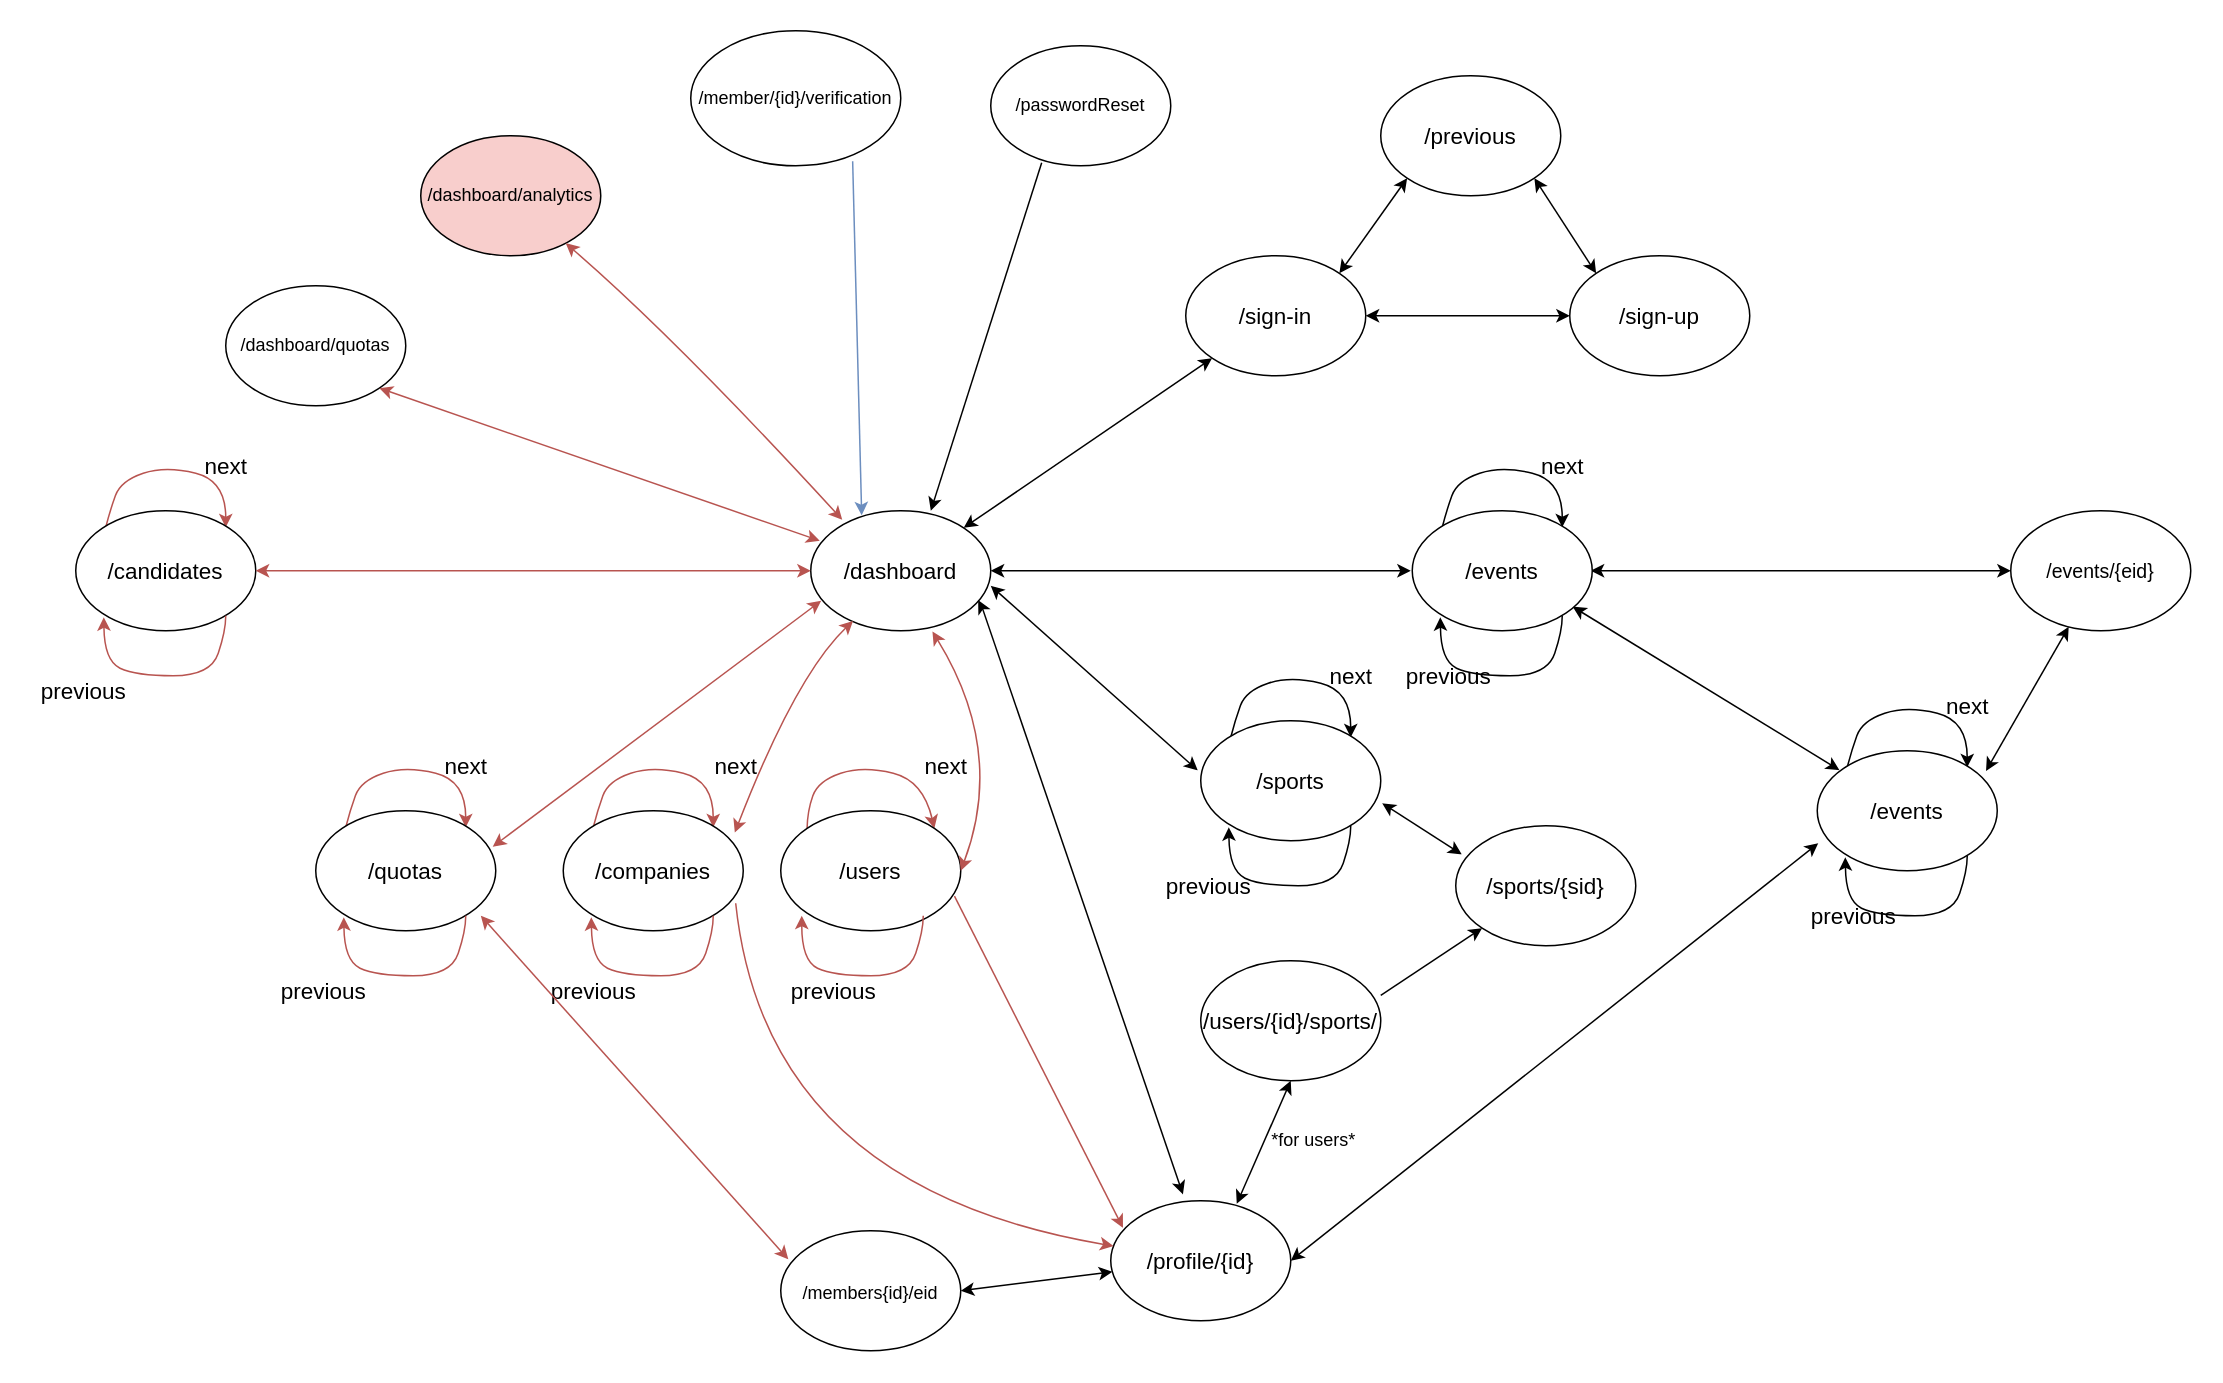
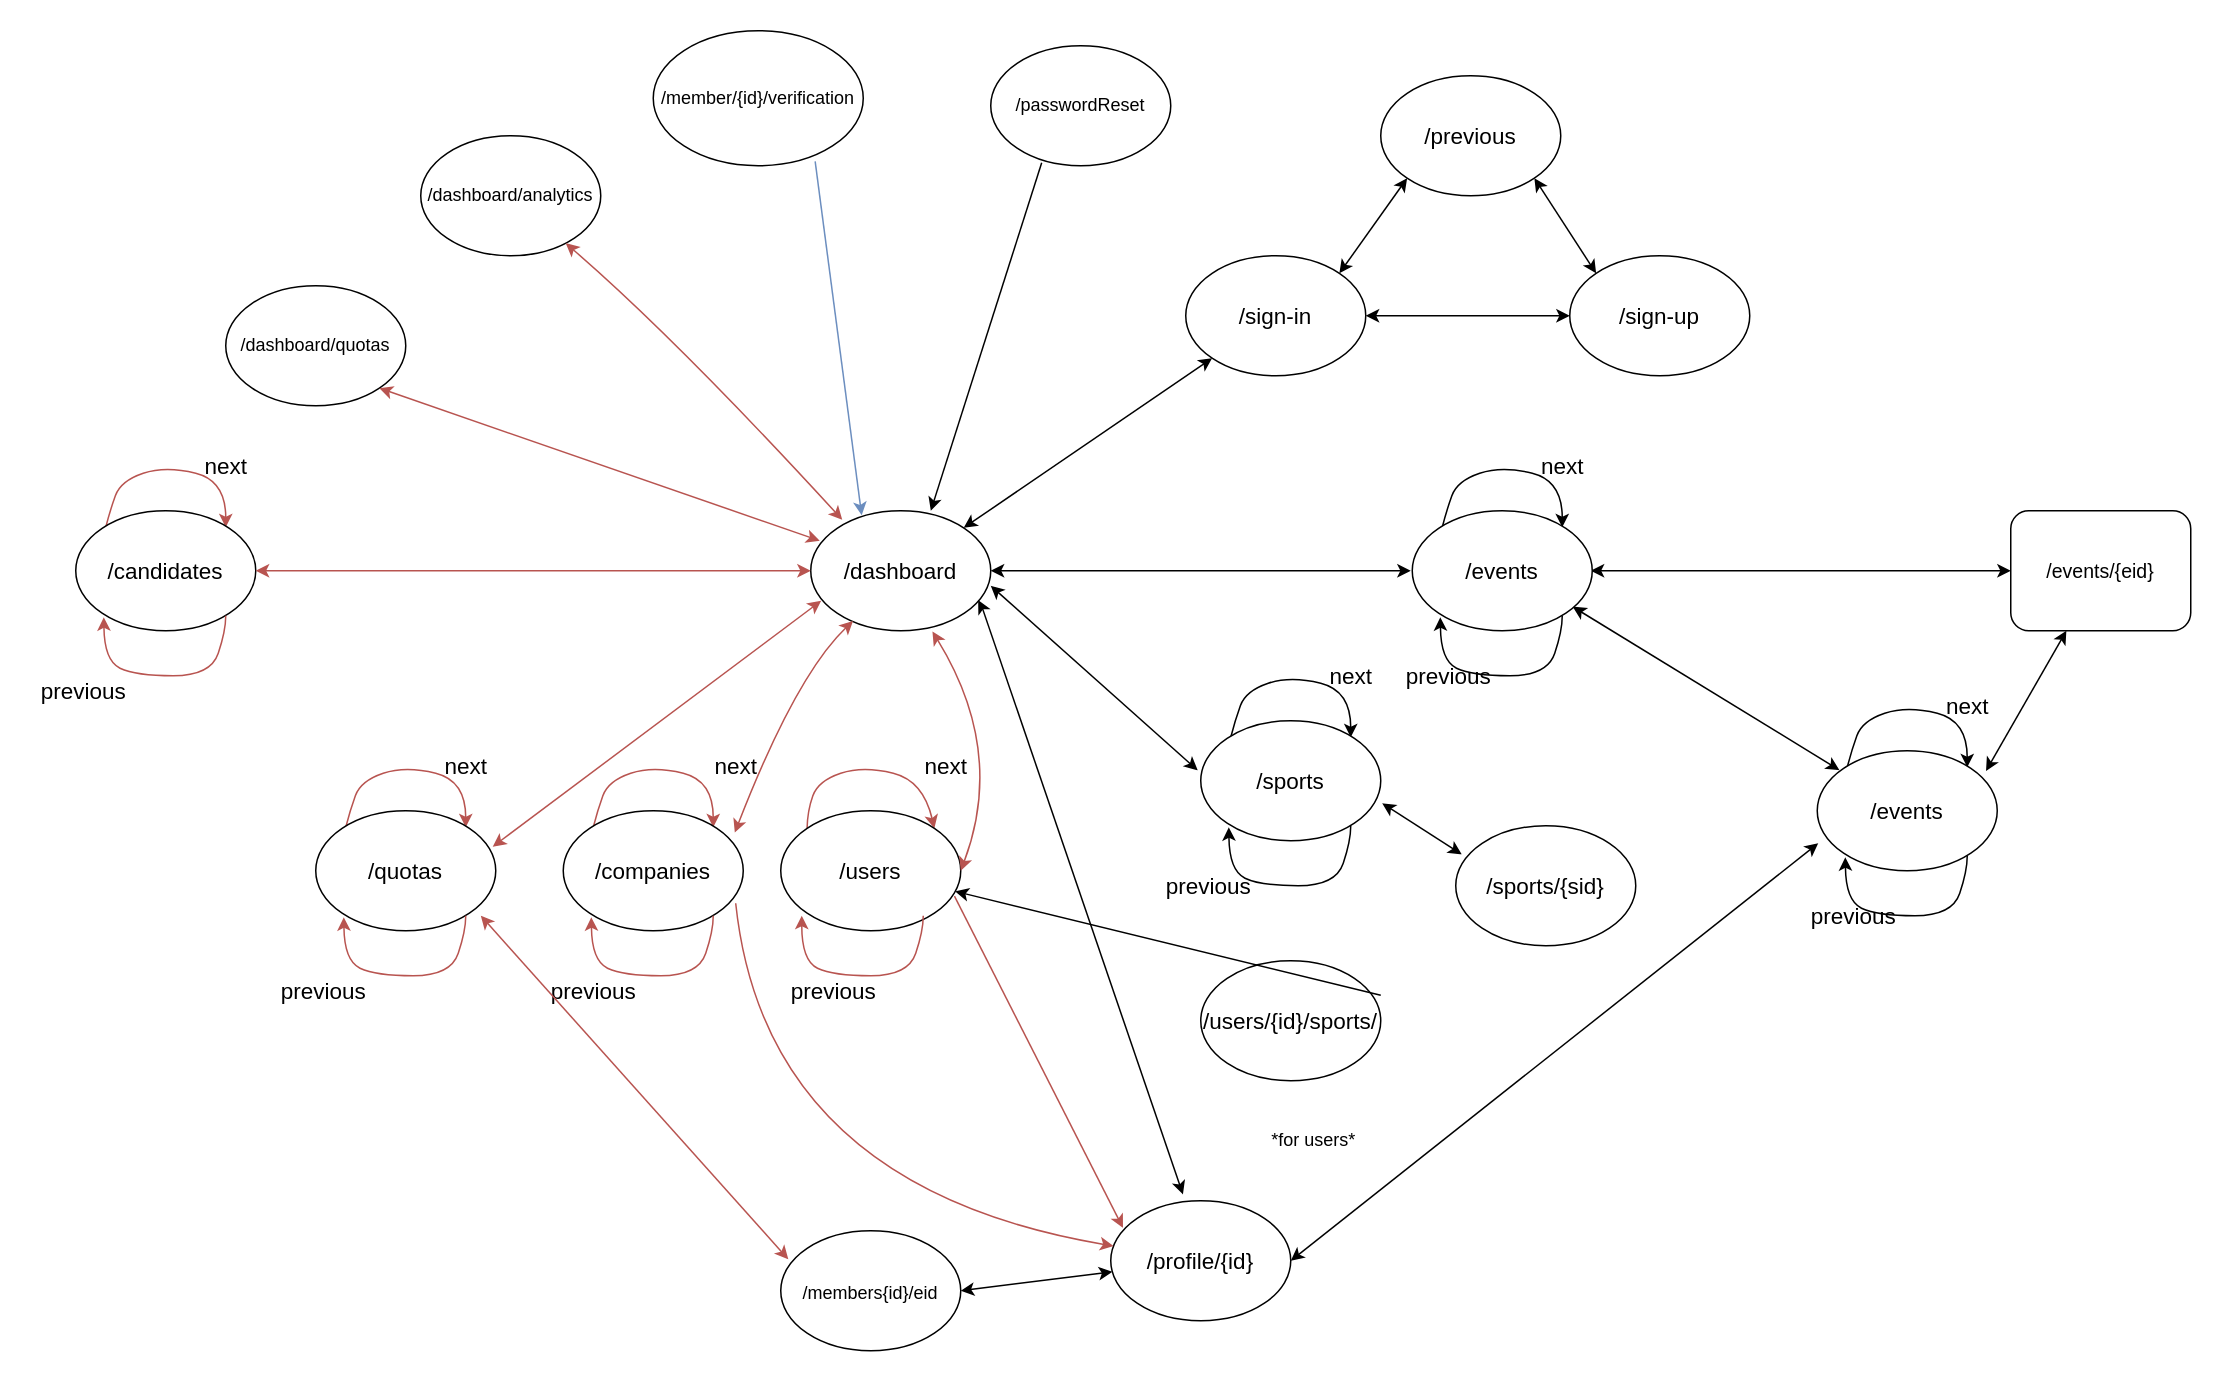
node "/member/{id}/verification": moved (796, 98) -> (758, 98)
node "/dashboard/analytics": fillcolor #f8cecc -> #ffffff
node "/events/{eid}": shape ellipse -> rounded rectangle
edge "/users/{id}/sports/" -> "/sports/{sid}": now "/users/{id}/sports/" -> "/users"
edge "/users/{id}/sports/" -- "/profile/{id}": removed
